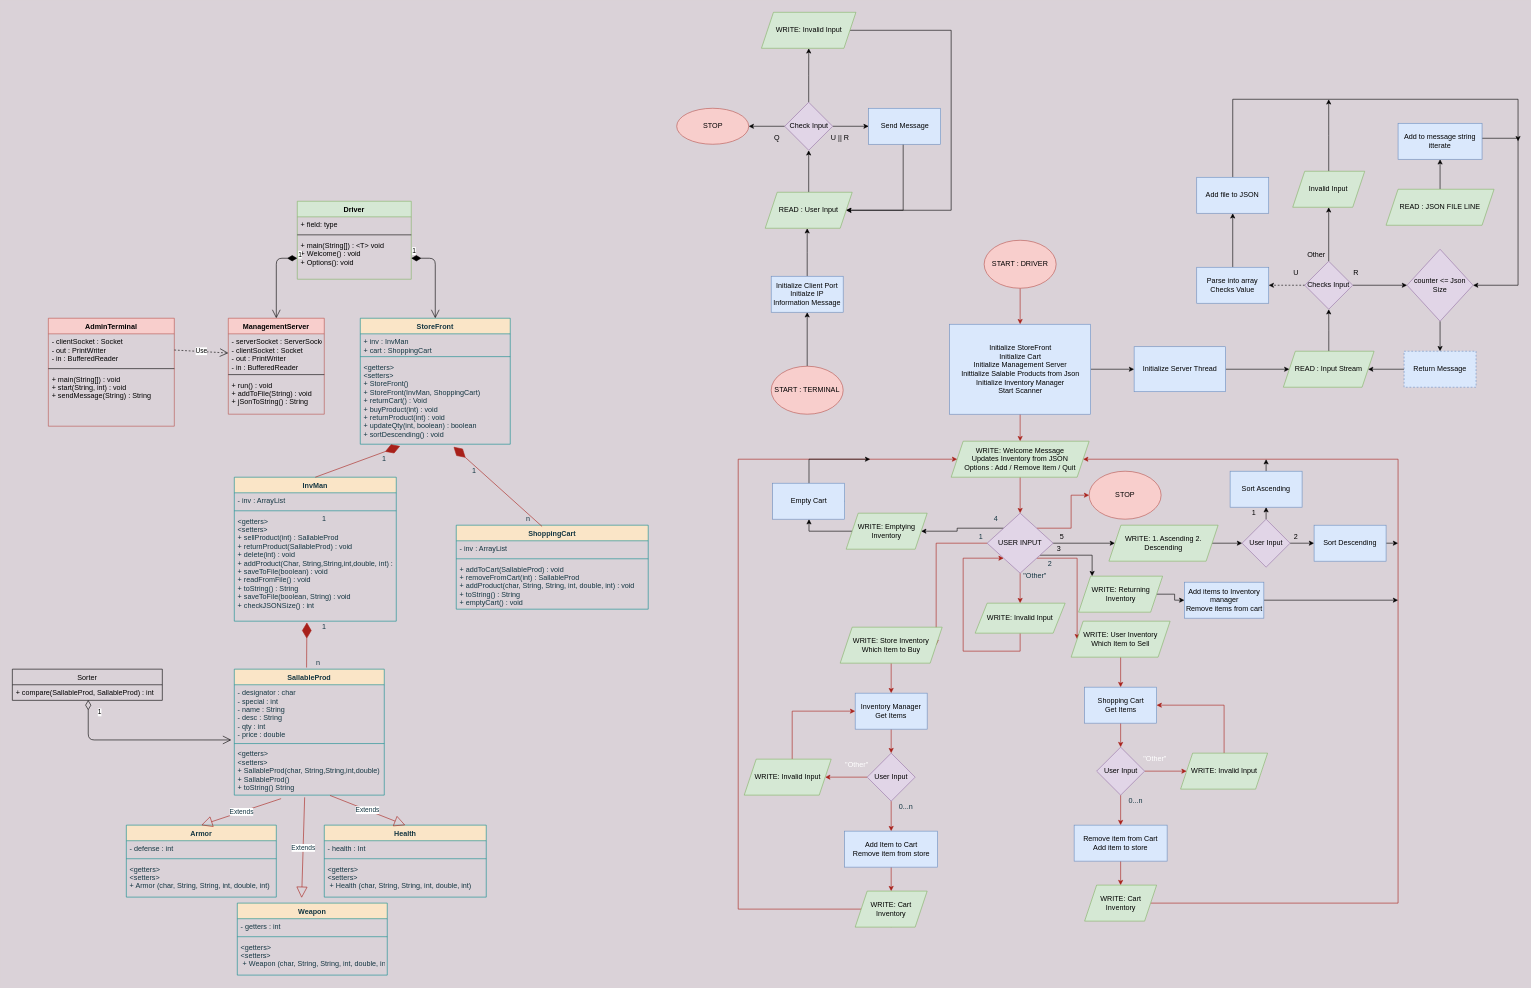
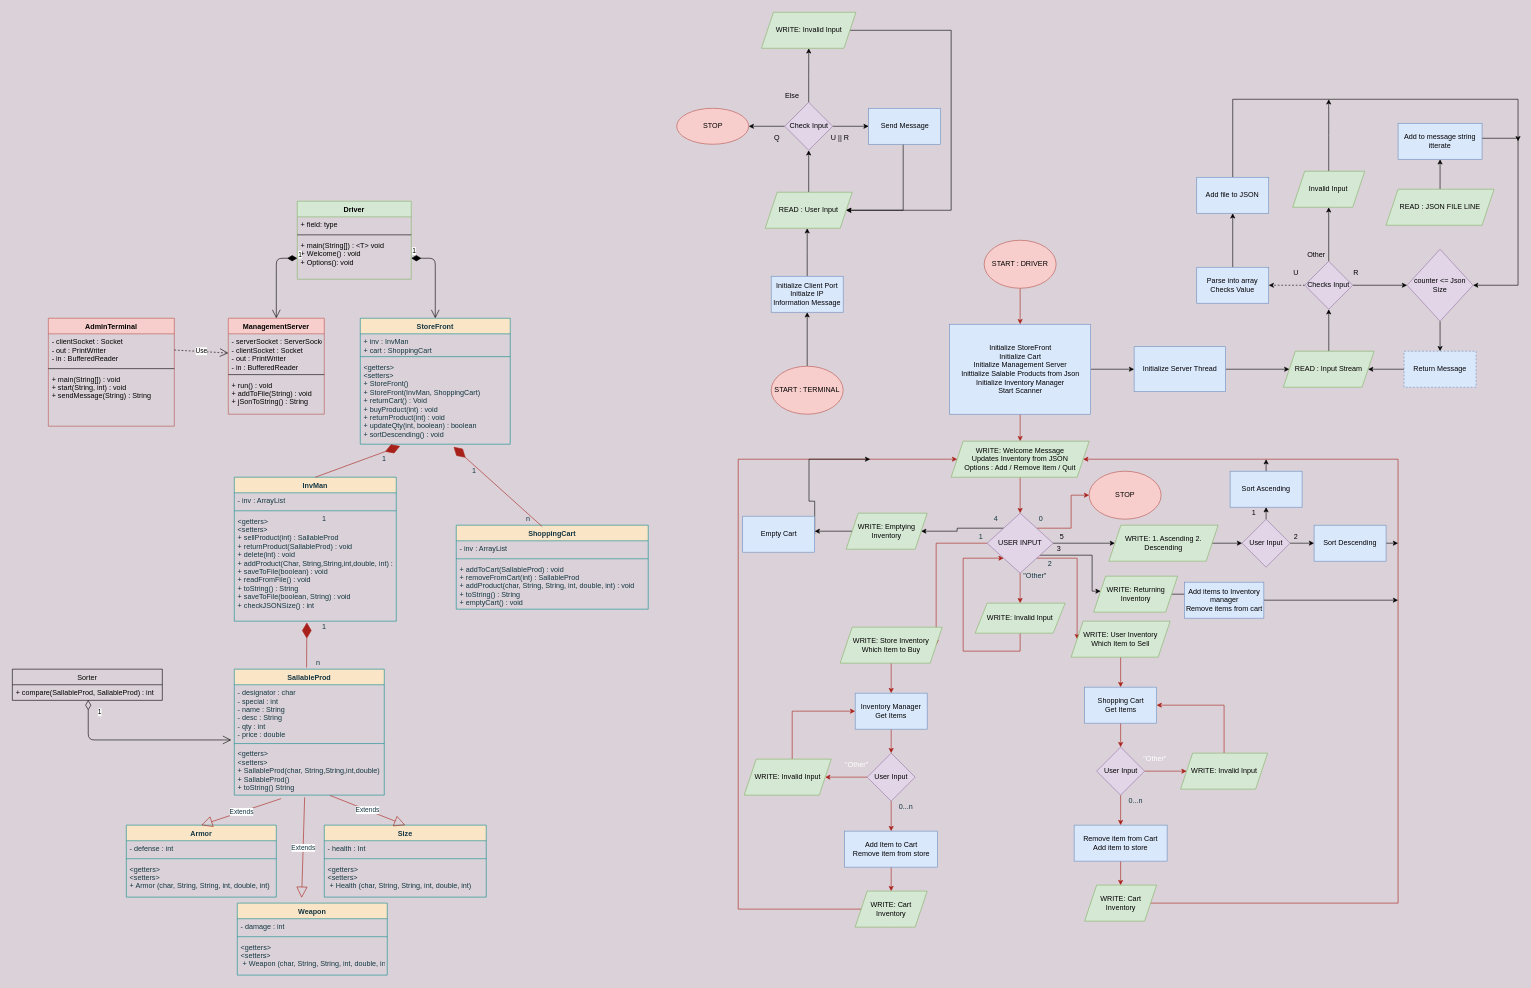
node "Else": added
node "Empty Cart": moved (809, 501) -> (779, 534)
node "0": added
node "WRITE: Returning Inventory": moved (1121, 594) -> (1136, 594)
node "Health": label "Health" -> "Size"
node "- getters : int": label "- getters : int" -> "- damage : int"
